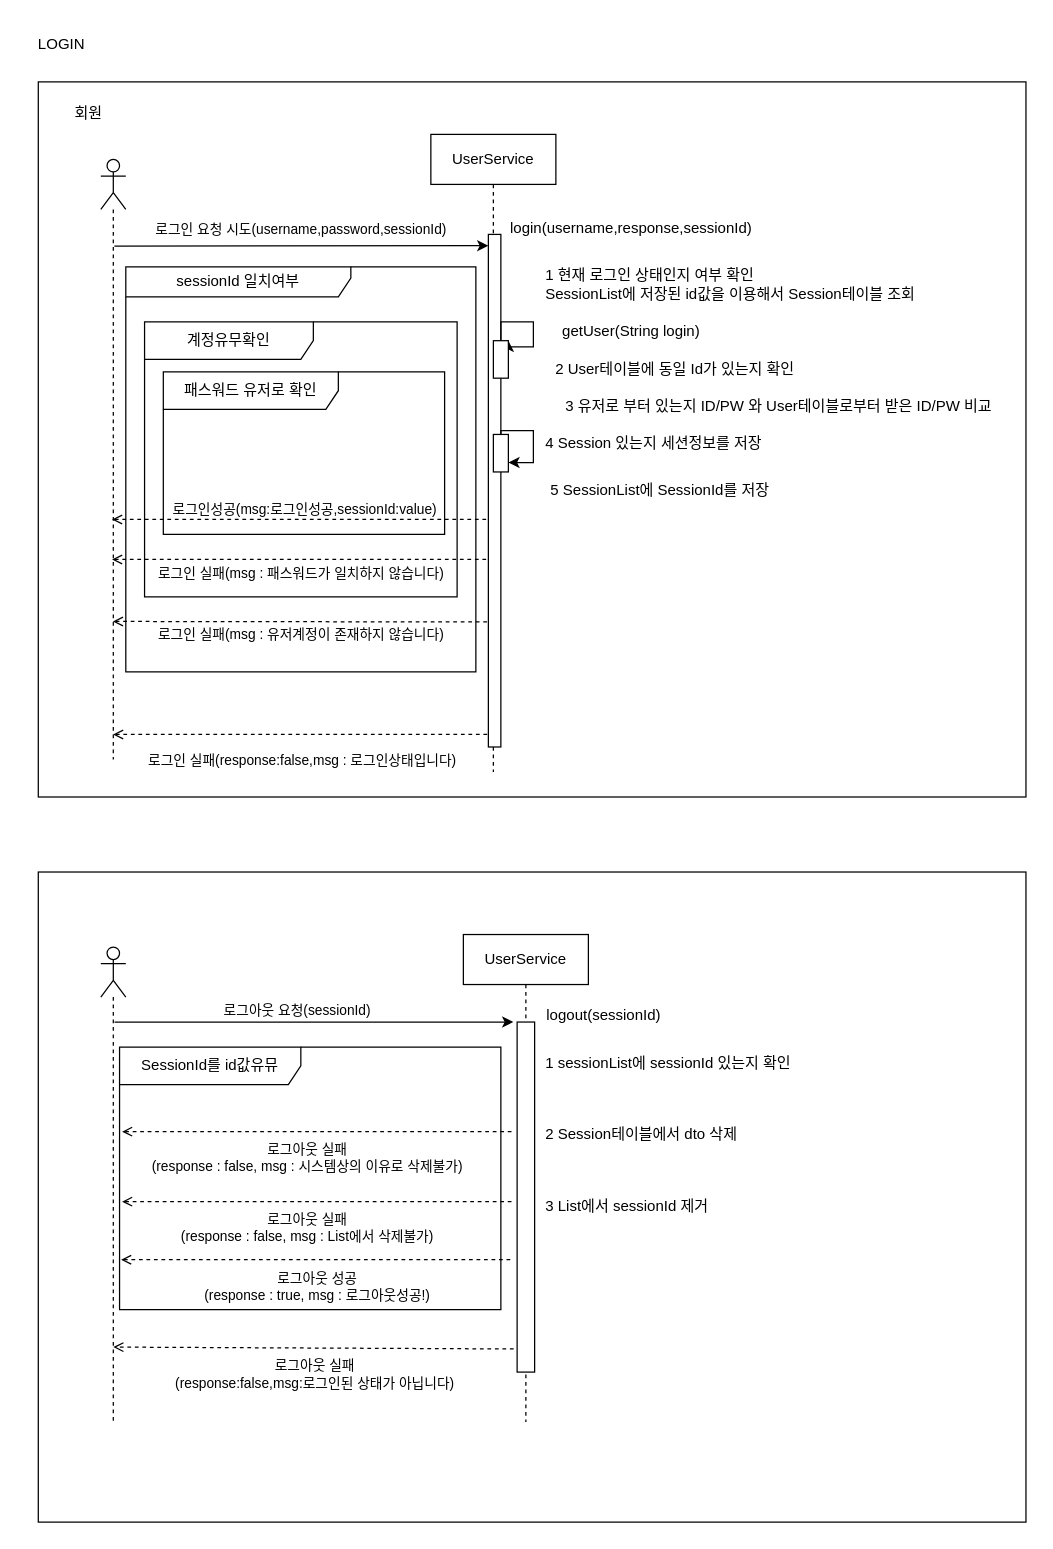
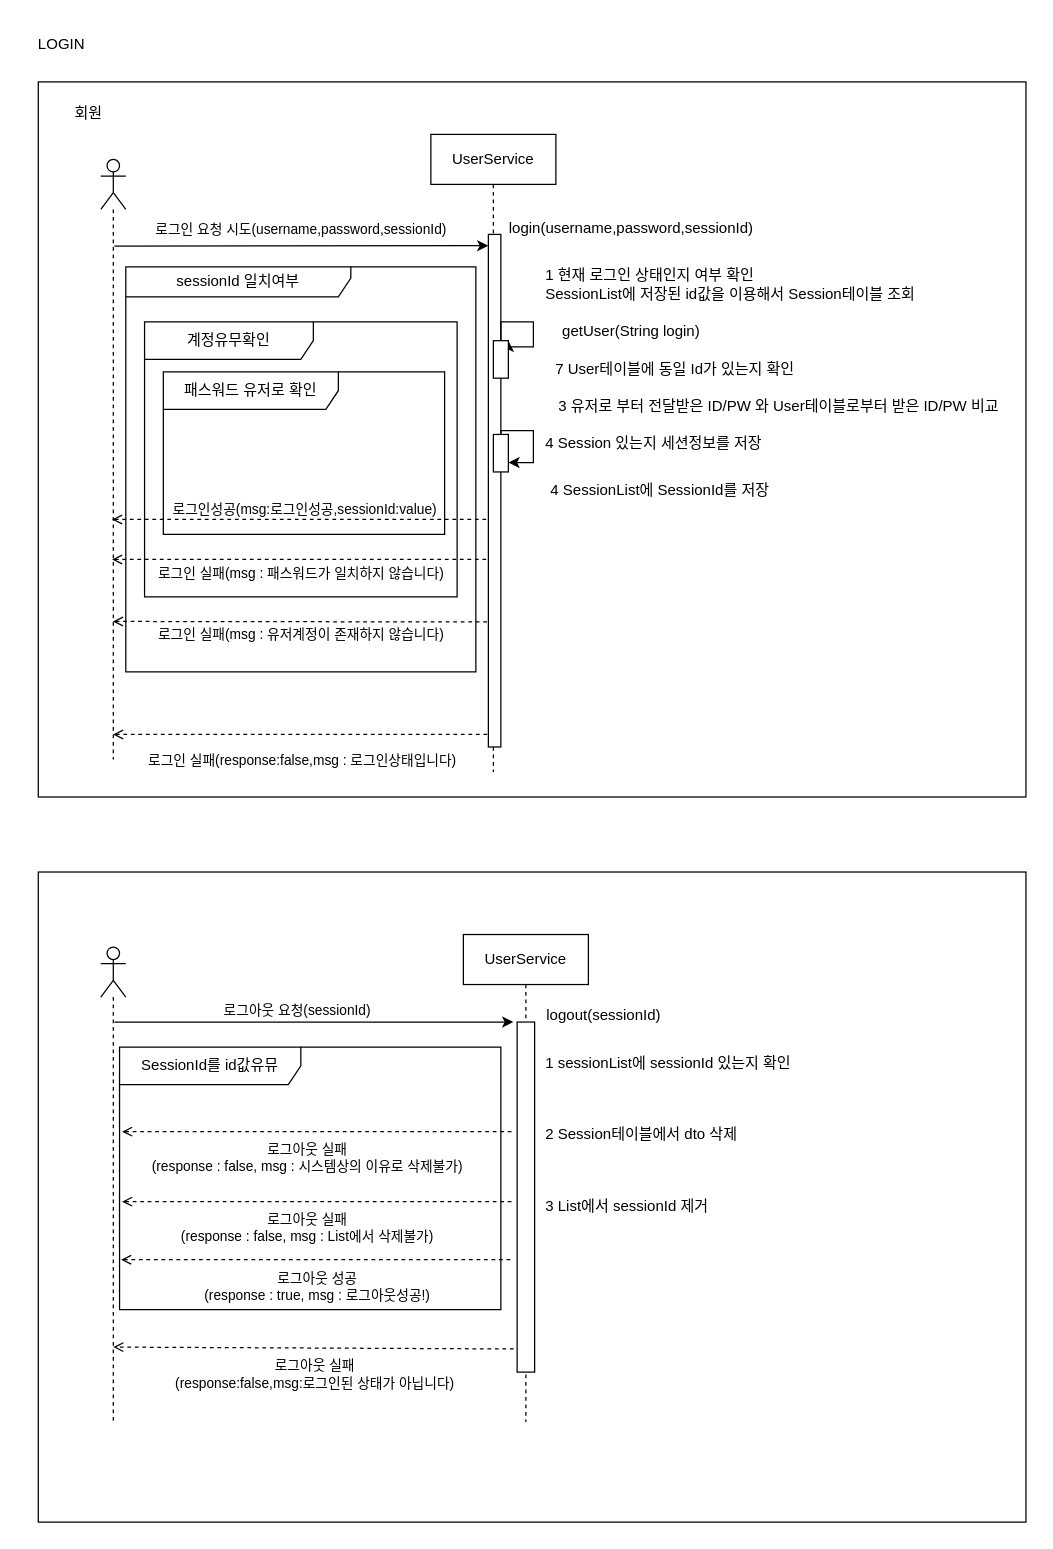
node "login(username,response,sessionId)": label "login(username,response,sessionId)" -> "login(username,password,sessionId)"
node "2 User테이블에 동일 Id가 있는지 확인": label "2 User테이블에 동일 Id가 있는지 확인" -> "7 User테이블에 동일 Id가 있는지 확인"
node "3 유저로 부터 있는지 ID/PW 와 User테이블로부터 받은 ID/PW 비교": label "3 유저로 부터 있는지 ID/PW 와 User테이블로부터 받은 ID/PW 비교" -> "3 유저로 부터 전달받은 ID/PW 와 User테이블로부터 받은 ID/PW 비교"
node "5 SessionList에 SessionId를 저장": label "5 SessionList에 SessionId를 저장" -> "4 SessionList에 SessionId를 저장"
